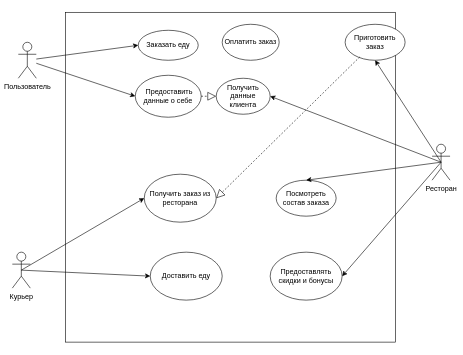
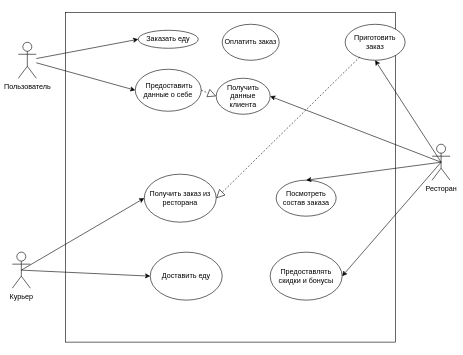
node "Заказать еду": size 60x30 -> 60x18
node "Предоставить данные о себе": moved (168, 96) -> (168, 90)
